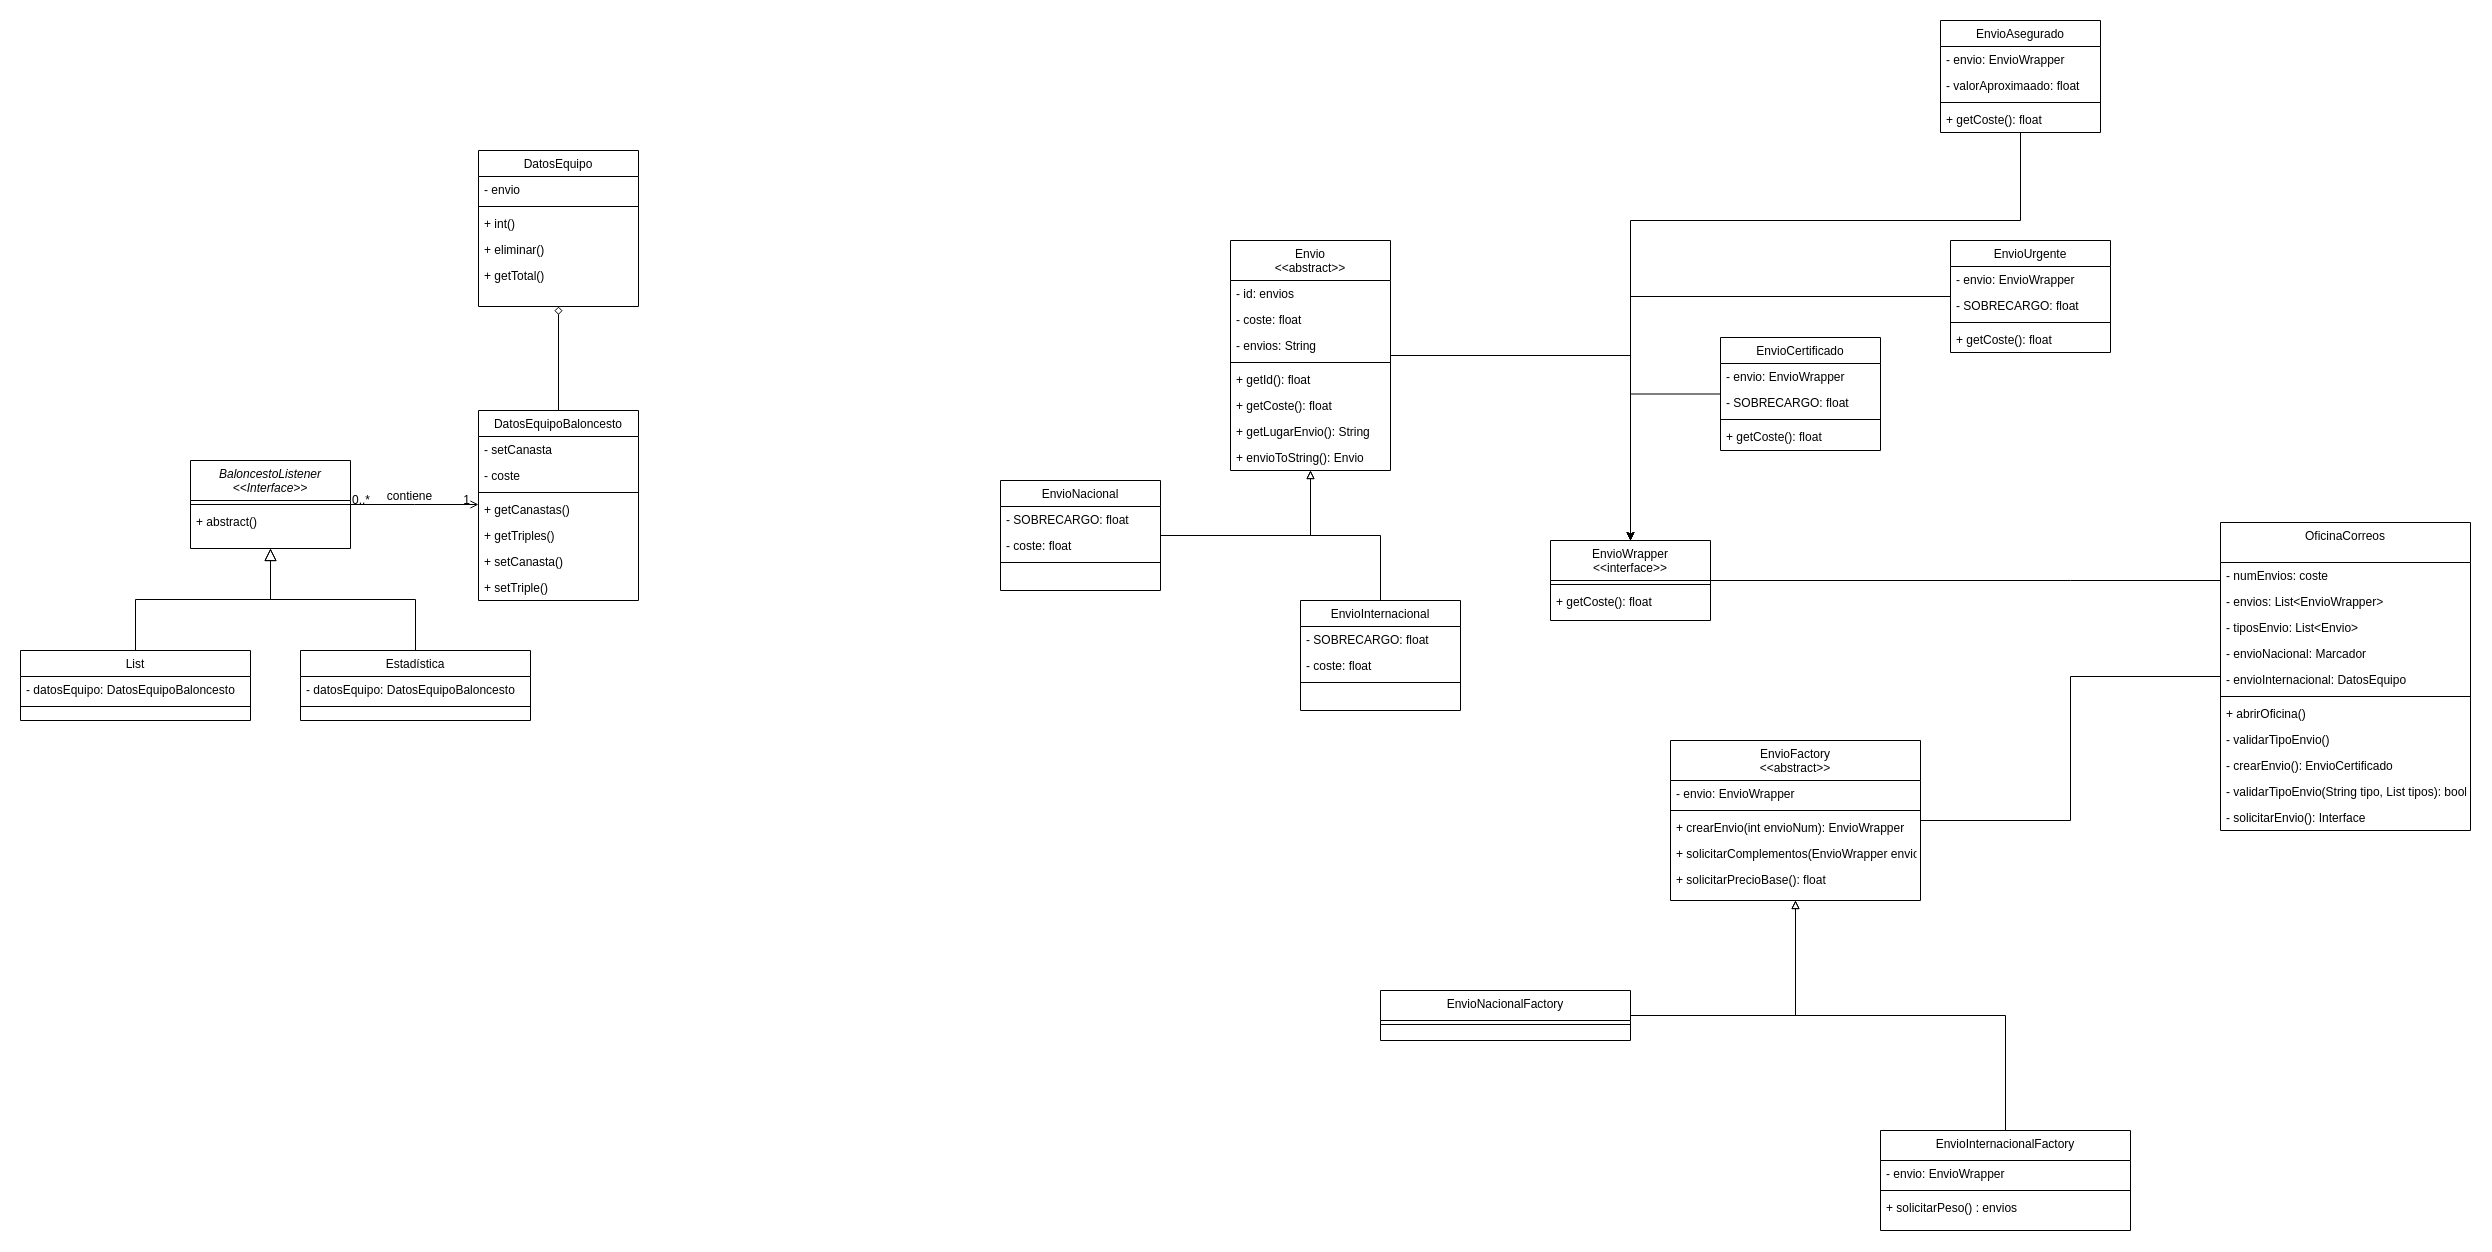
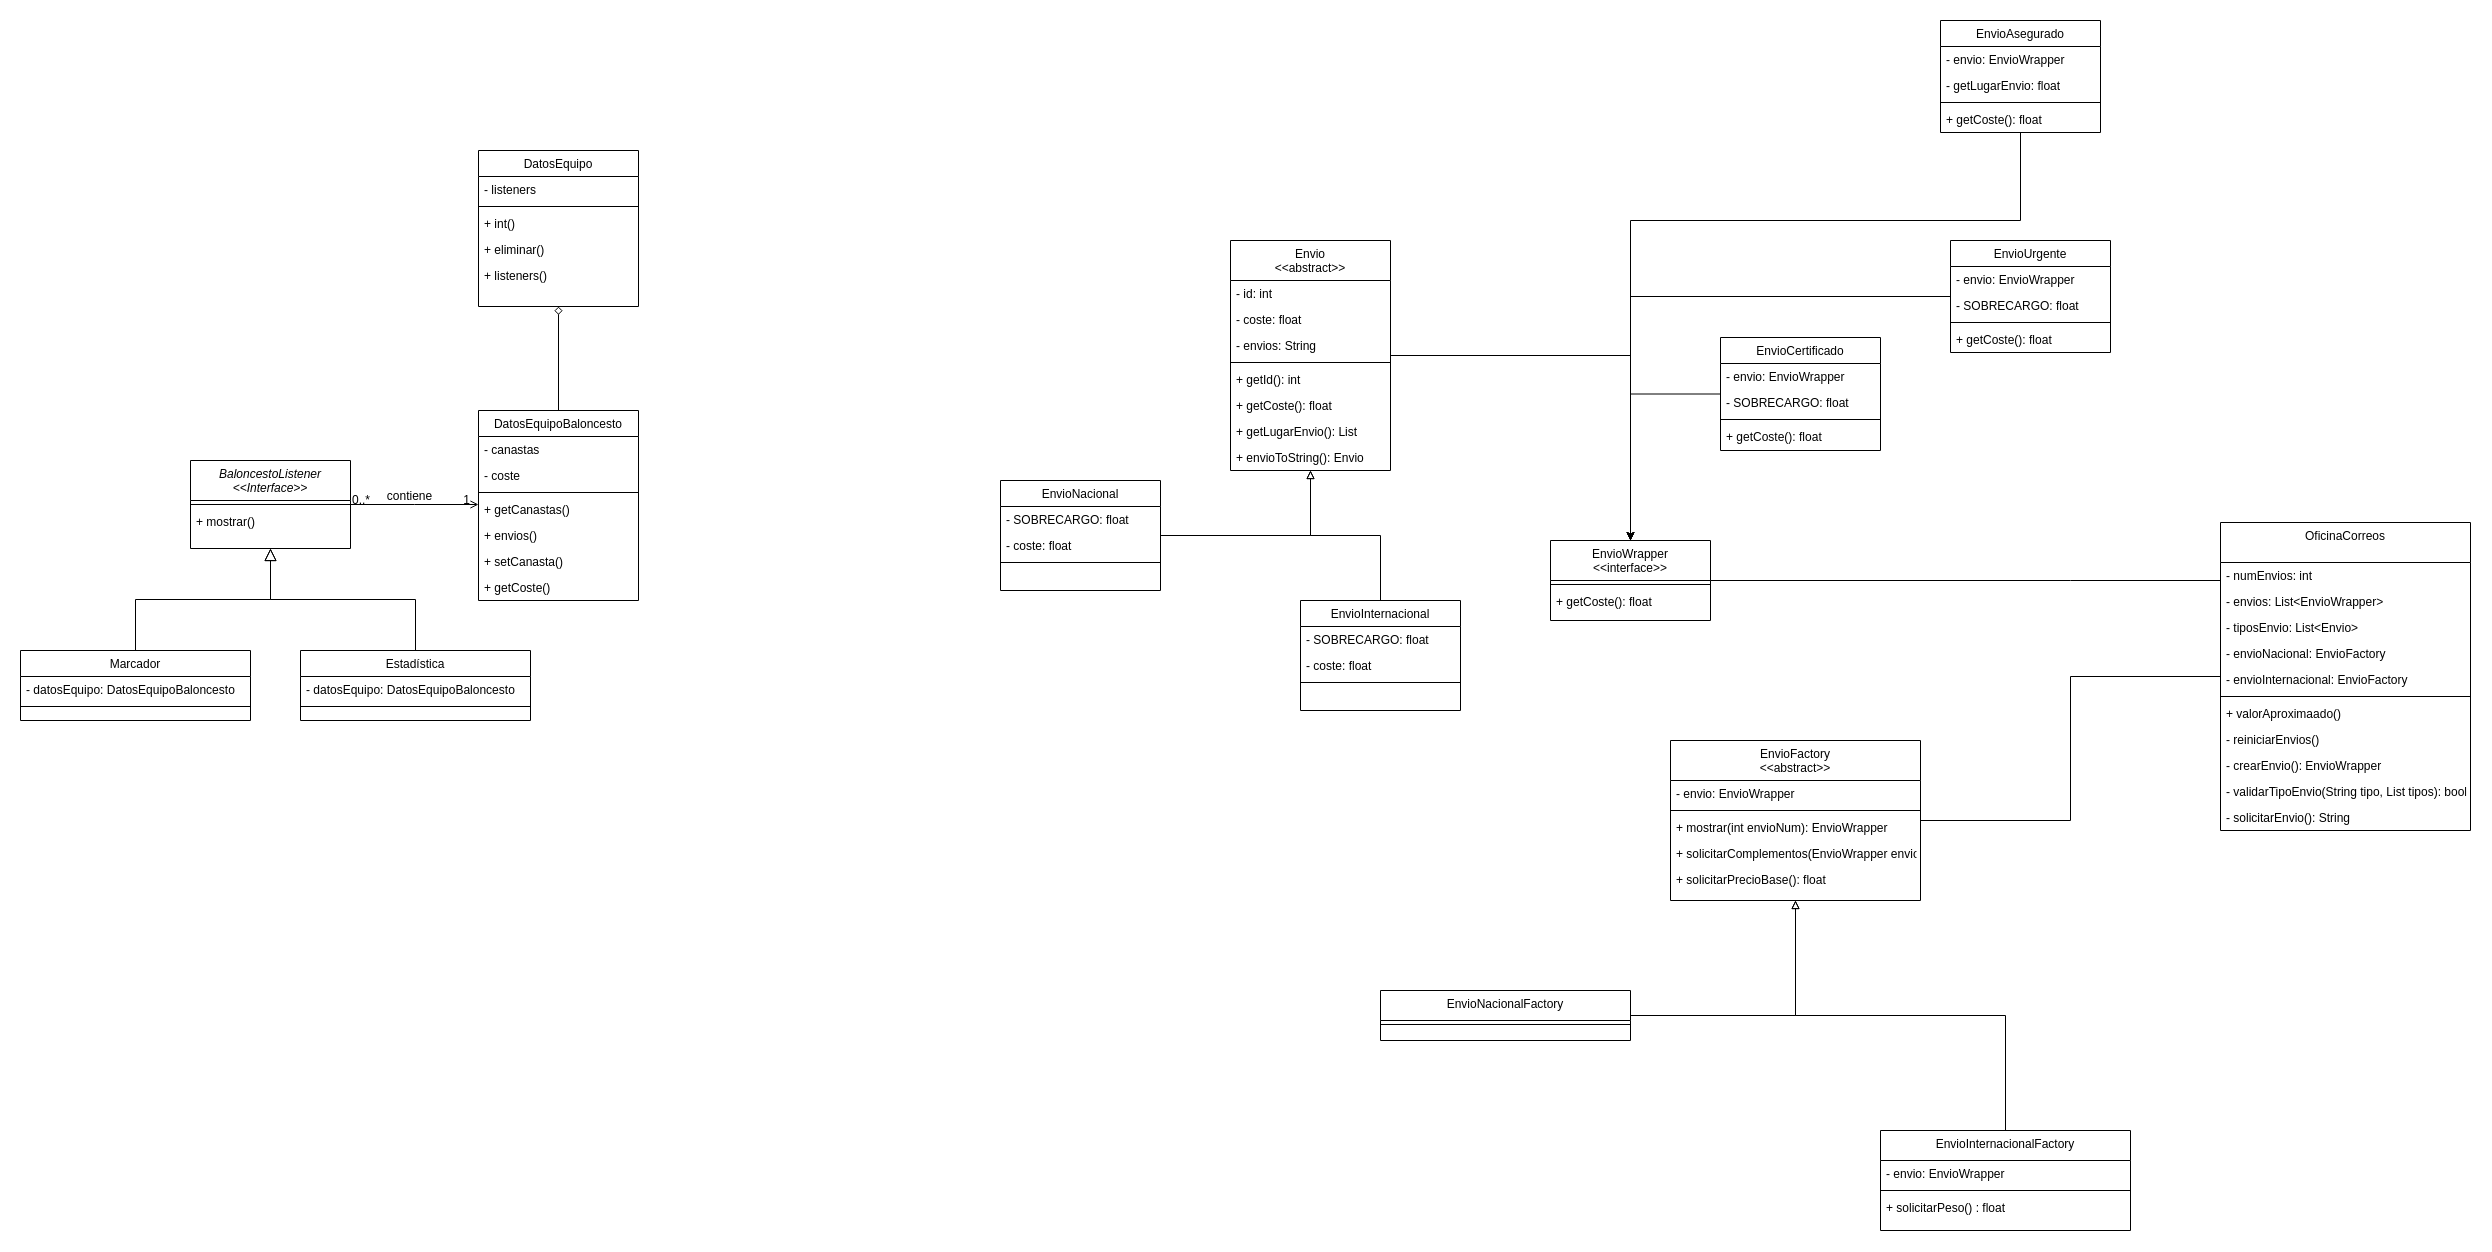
node "- valorAproximaado: float": label "- valorAproximaado: float" -> "- getLugarEnvio: float"
node "- envio": label "- envio" -> "- listeners"
node "+ getTotal()": label "+ getTotal()" -> "+ listeners()"
node "- id: envios": label "- id: envios" -> "- id: int"
node "+ getId(): float": label "+ getId(): float" -> "+ getId(): int"
node "+ getLugarEnvio(): String": label "+ getLugarEnvio(): String" -> "+ getLugarEnvio(): List"
node "- setCanasta": label "- setCanasta" -> "- canastas"
node "+ abstract()": label "+ abstract()" -> "+ mostrar()"
node "+ getTriples()": label "+ getTriples()" -> "+ envios()"
node "- numEnvios: coste": label "- numEnvios: coste" -> "- numEnvios: int"
node "+ setTriple()": label "+ setTriple()" -> "+ getCoste()"
node "- envioNacional: Marcador": label "- envioNacional: Marcador" -> "- envioNacional: EnvioFactory"
node "List": label "List" -> "Marcador"
node "- envioInternacional: DatosEquipo": label "- envioInternacional: DatosEquipo" -> "- envioInternacional: EnvioFactory"
node "+ abrirOficina()": label "+ abrirOficina()" -> "+ valorAproximaado()"
node "- validarTipoEnvio()": label "- validarTipoEnvio()" -> "- reiniciarEnvios()"
node "- crearEnvio(): EnvioCertificado": label "- crearEnvio(): EnvioCertificado" -> "- crearEnvio(): EnvioWrapper"
node "- solicitarEnvio(): Interface": label "- solicitarEnvio(): Interface" -> "- solicitarEnvio(): String"
node "+ crearEnvio(int envioNum): EnvioWrapper": label "+ crearEnvio(int envioNum): EnvioWrapper" -> "+ mostrar(int envioNum): EnvioWrapper"
node "+ solicitarPeso() : envios": label "+ solicitarPeso() : envios" -> "+ solicitarPeso() : float"
